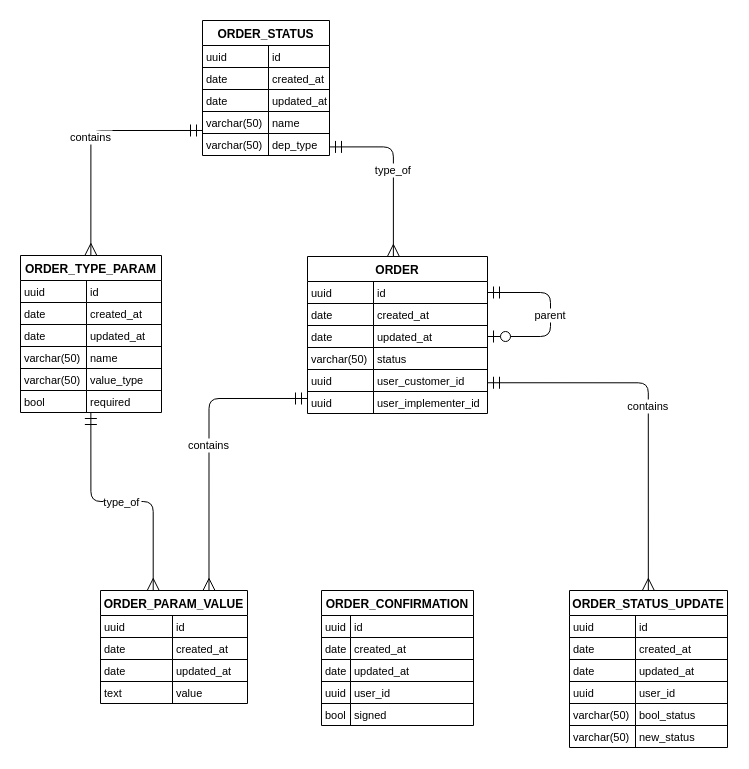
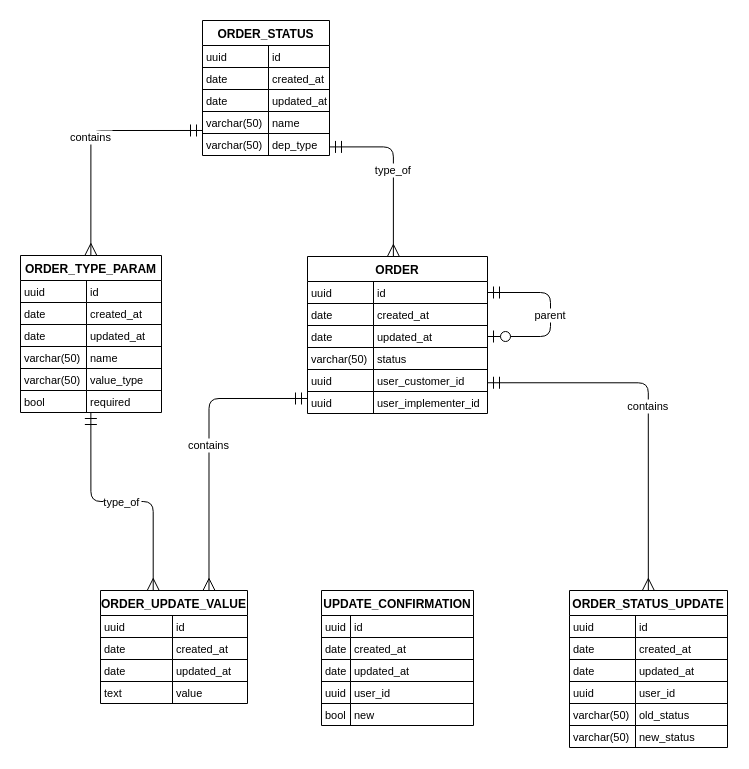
node "ORDER_PARAM_VALUE": label "ORDER_PARAM_VALUE" -> "ORDER_UPDATE_VALUE"
node "ORDER_CONFIRMATION": label "ORDER_CONFIRMATION" -> "UPDATE_CONFIRMATION"
node "signed": label "signed" -> "new"
node "bool_status": label "bool_status" -> "old_status"
